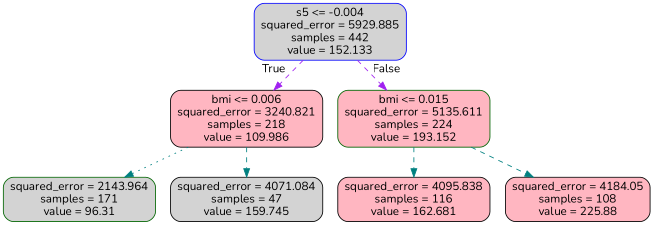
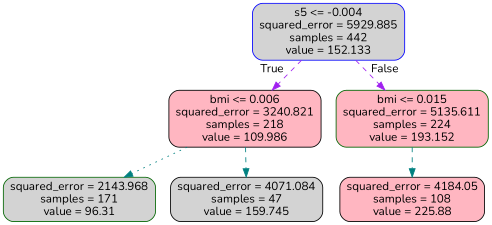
node "squared_error = 2143.964 samples = 171 value = 96.31": label "squared_error = 2143.964 samples = 171 value = 96.31" -> "squared_error = 2143.968 samples = 171 value = 96.31"
node "squared_error = 4095.838 samples = 116 value = 162.681": removed
